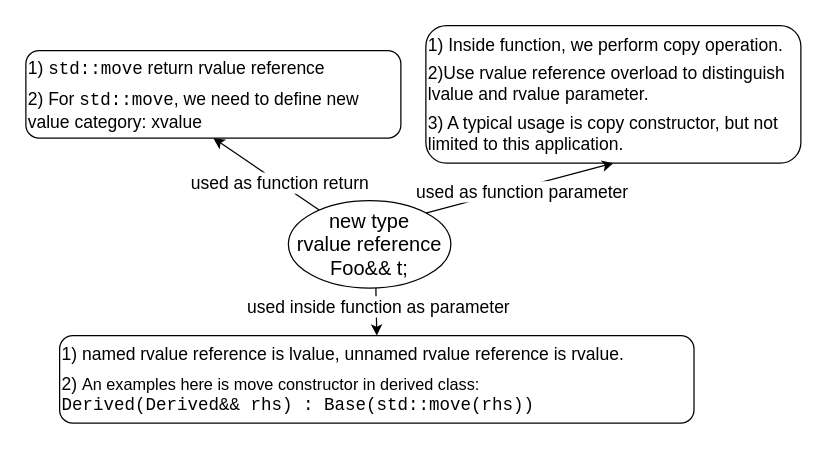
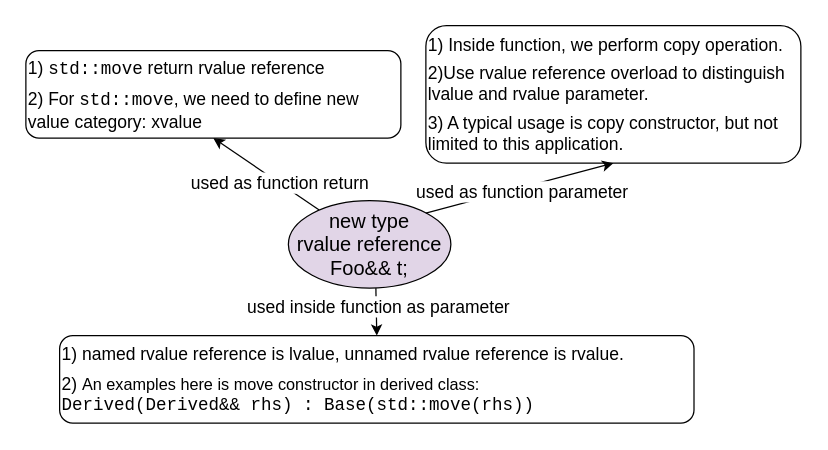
node "new type rvalue reference Foo&& t;": fillcolor #ffffff -> #e1d5e7
